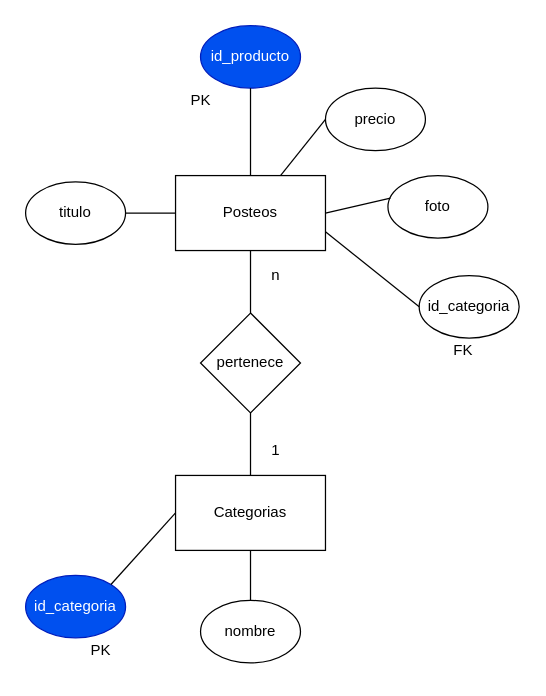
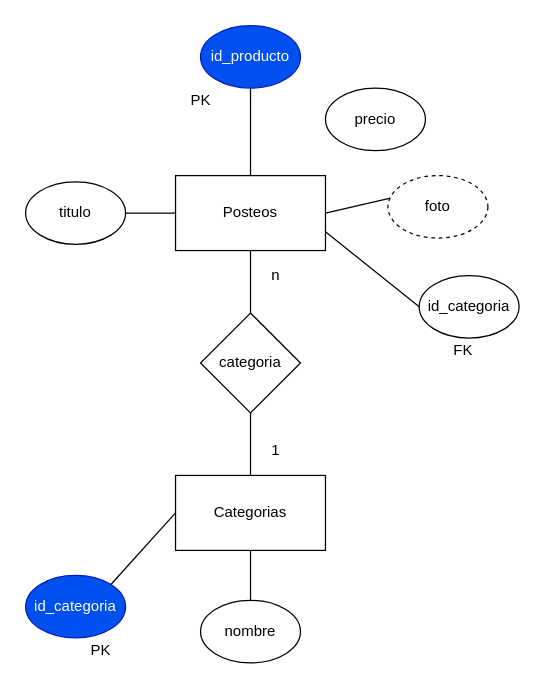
edge "precio" -- "Posteos": removed
node "foto": style solid -> dashed
node "pertenece": label "pertenece" -> "categoria"
